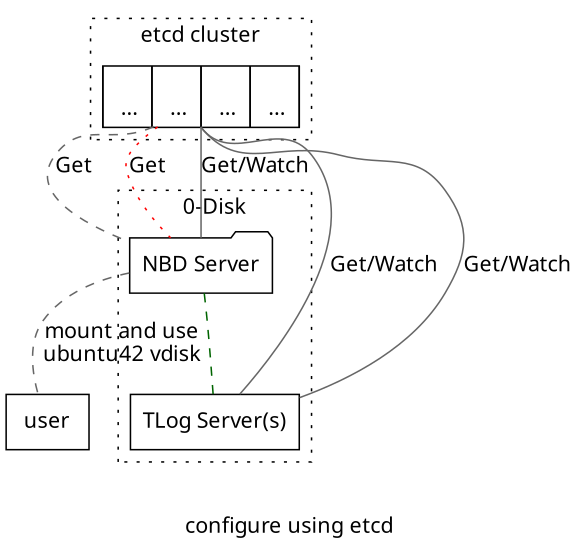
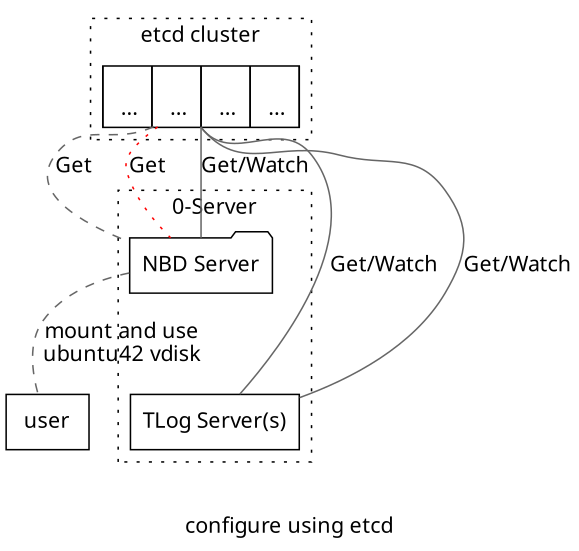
cluster "0-Disk": label "0-Disk" -> "0-Server"
edge "NBD Server" -- "TLog Server(s)": removed
